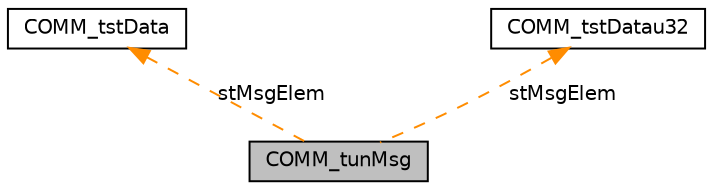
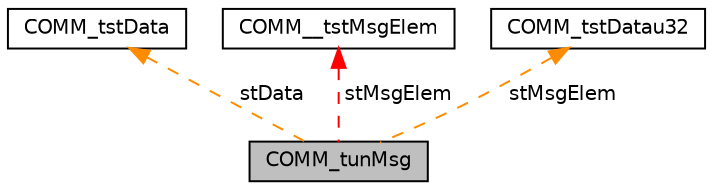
node "COMM__tstMsgElem": added
edge "COMM_tunMsg" -> "COMM_tstData": label " stMsgElem" -> " stData"
